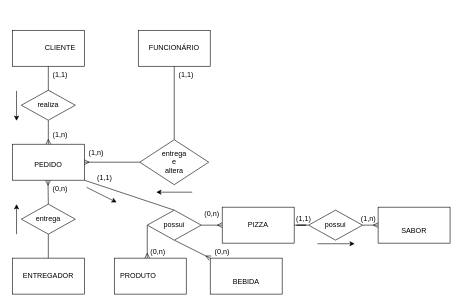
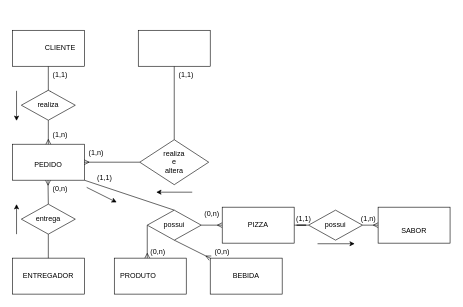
node "FUNCIONÁRIO": removed
node "entrega e altera": label "entrega e altera" -> "realiza e altera"
node "BEBIDA": moved (246, 282) -> (246, 276)
